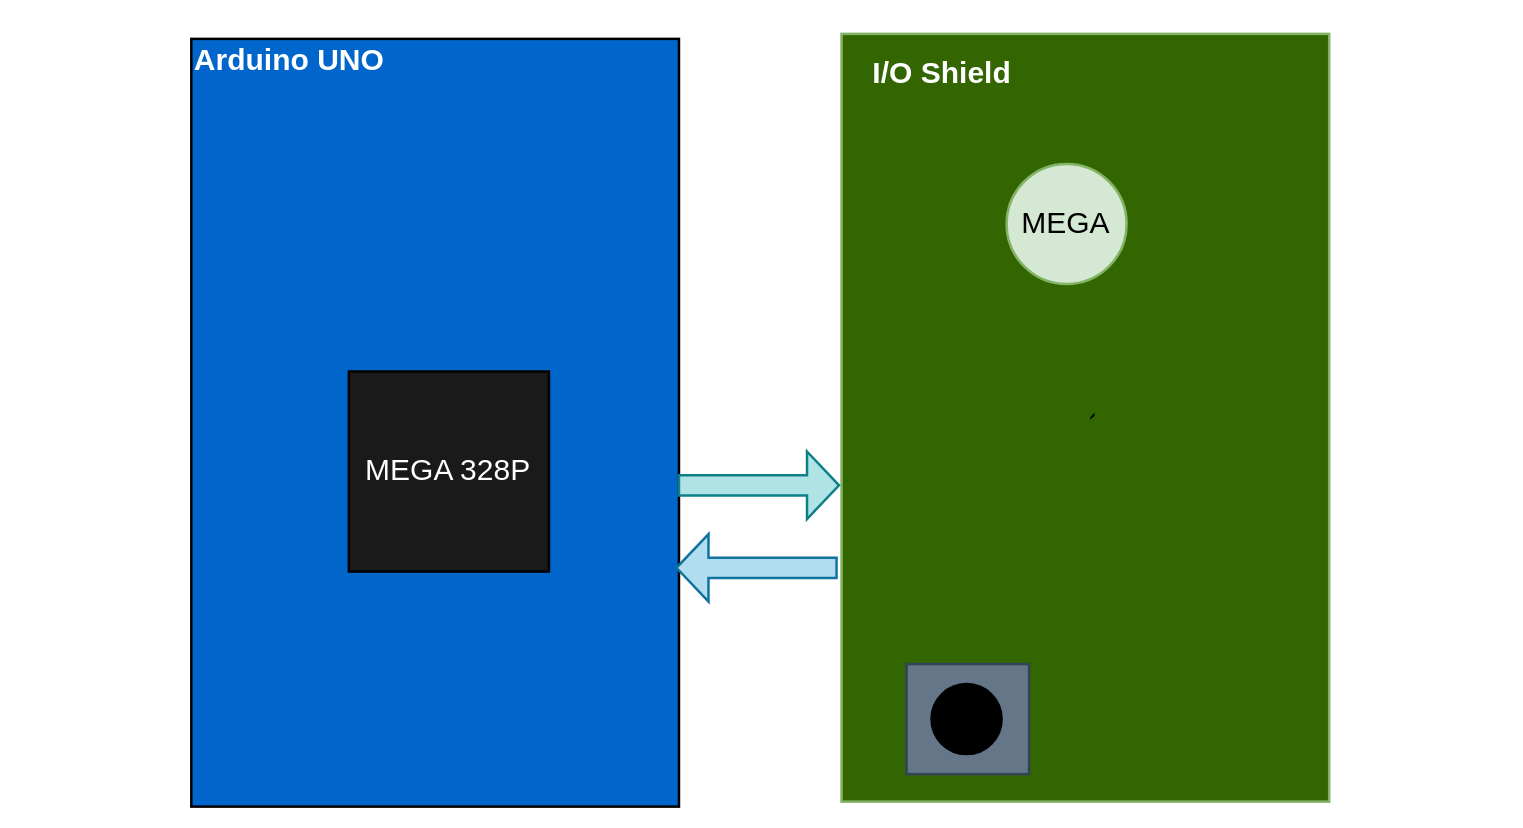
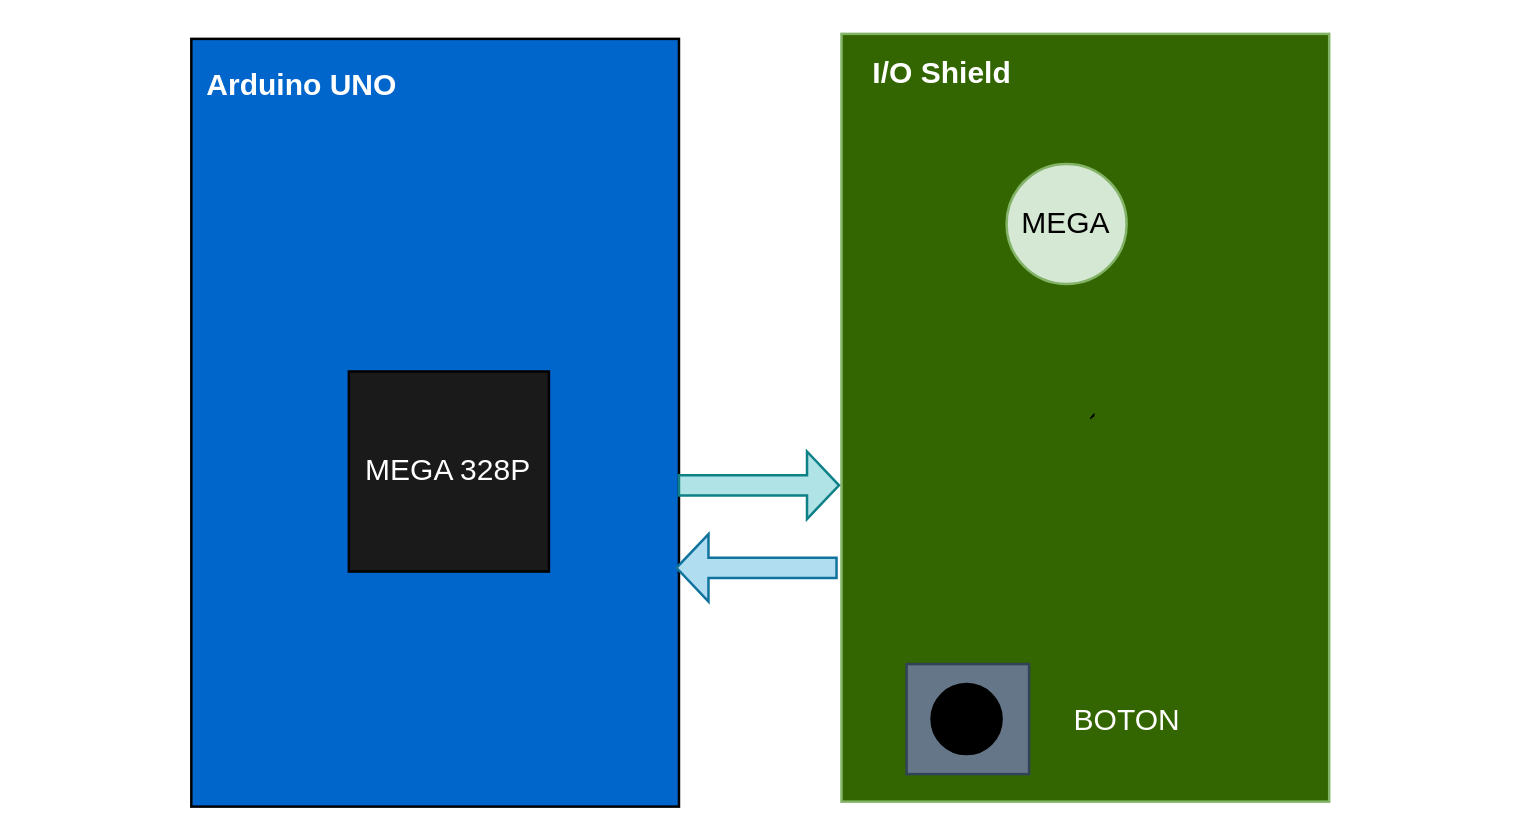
node "Arduino UNO": moved (289, 61) -> (301, 86)
node "BOTON": added
